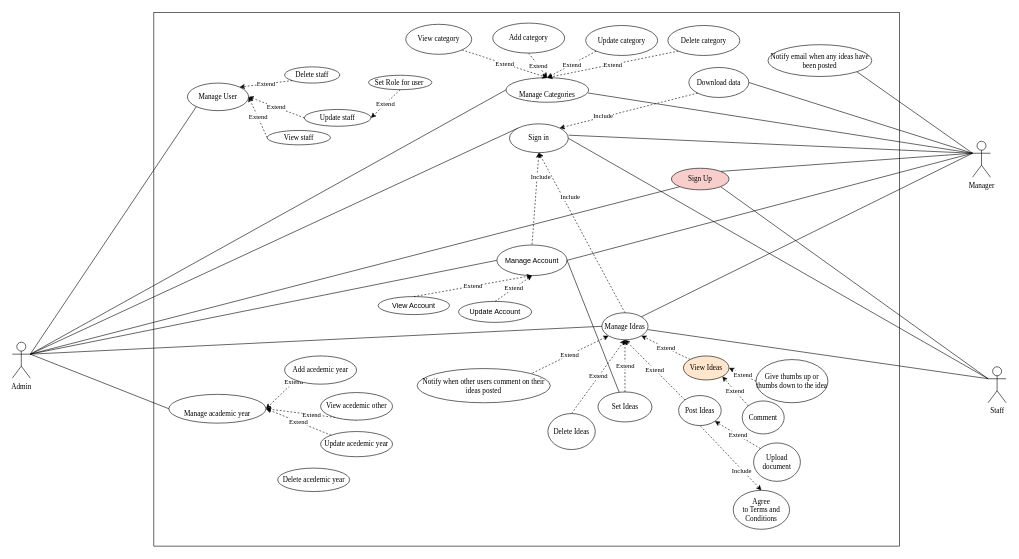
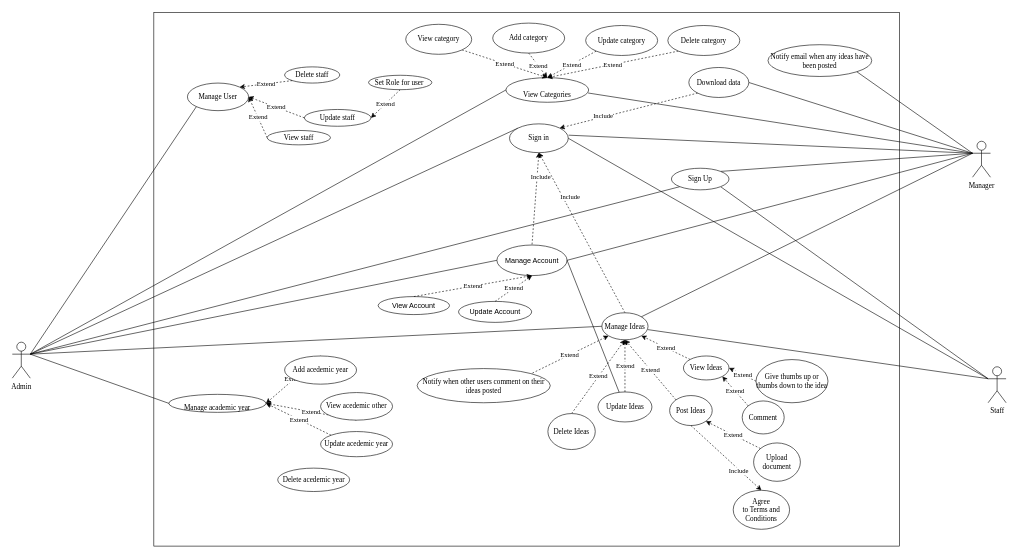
node "Manage Categories": label "Manage Categories" -> "View Categories"
node "Sign Up": fillcolor #f8cecc -> #ffffff
node "View Ideas": fillcolor #ffe6cc -> #ffffff
node "Set Ideas": label "Set Ideas" -> "Update Ideas"
node "Manage academic year": size 97x29 -> 97x18
node "Post Ideas": moved (700, 411) -> (691, 411)
